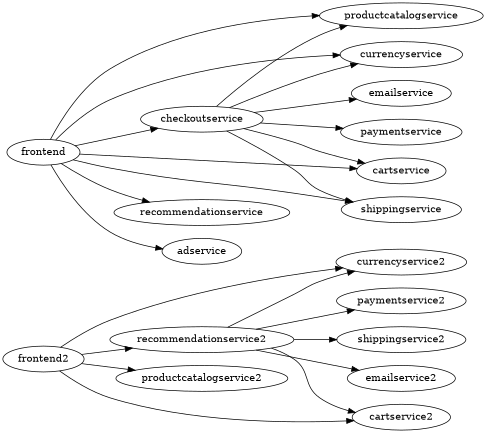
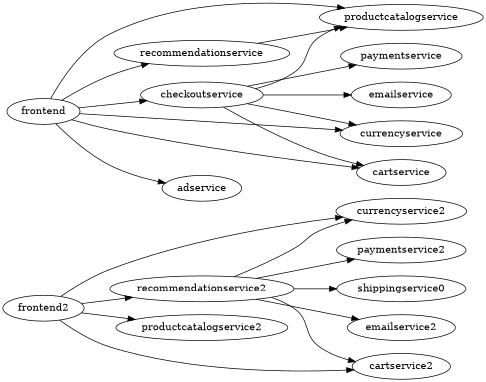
edge "recommendationservice" -> "productcatalogservice": added
node "shippingservice": removed
node "shippingservice2": label "shippingservice2" -> "shippingservice0"
